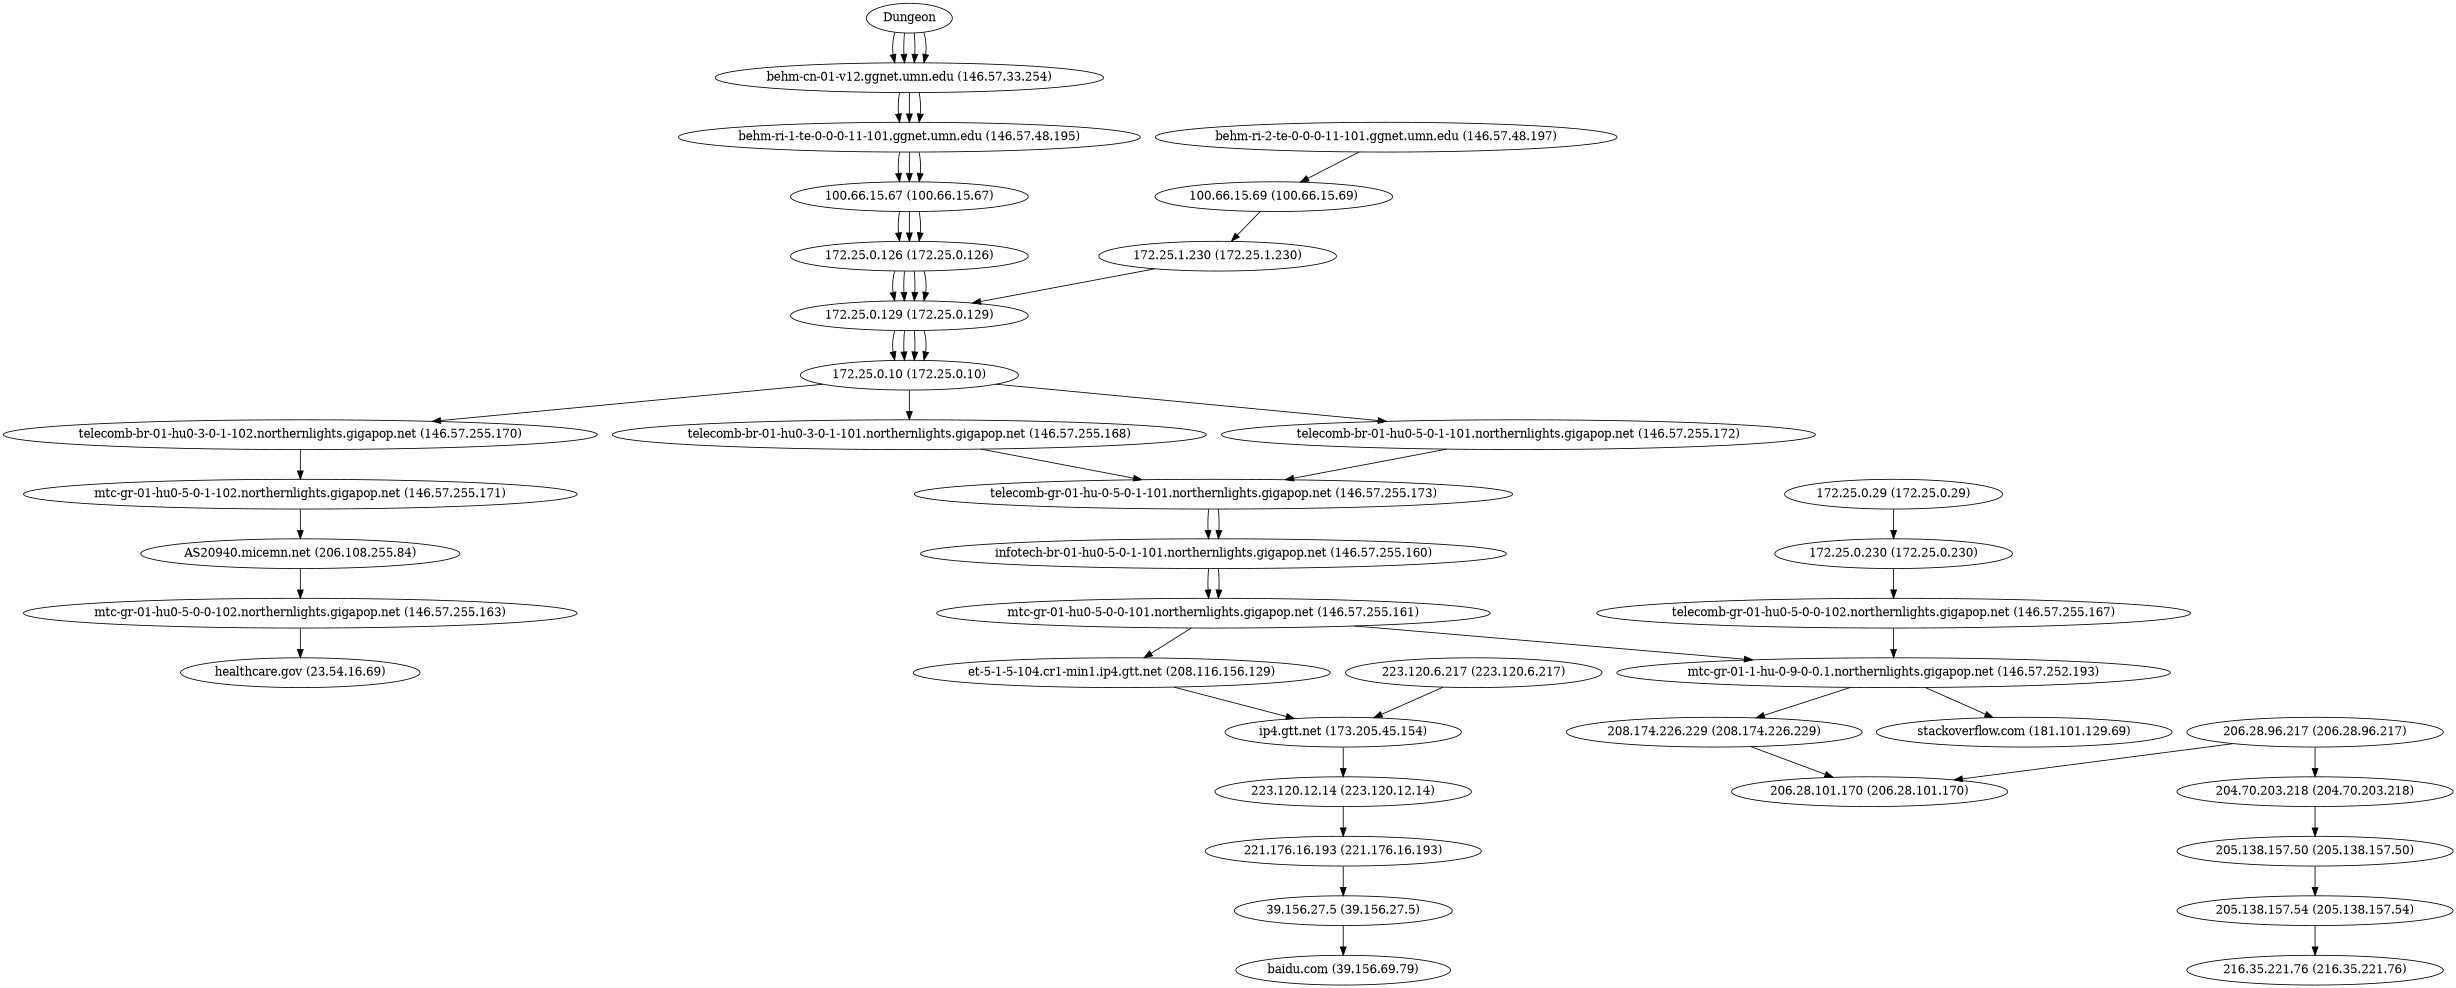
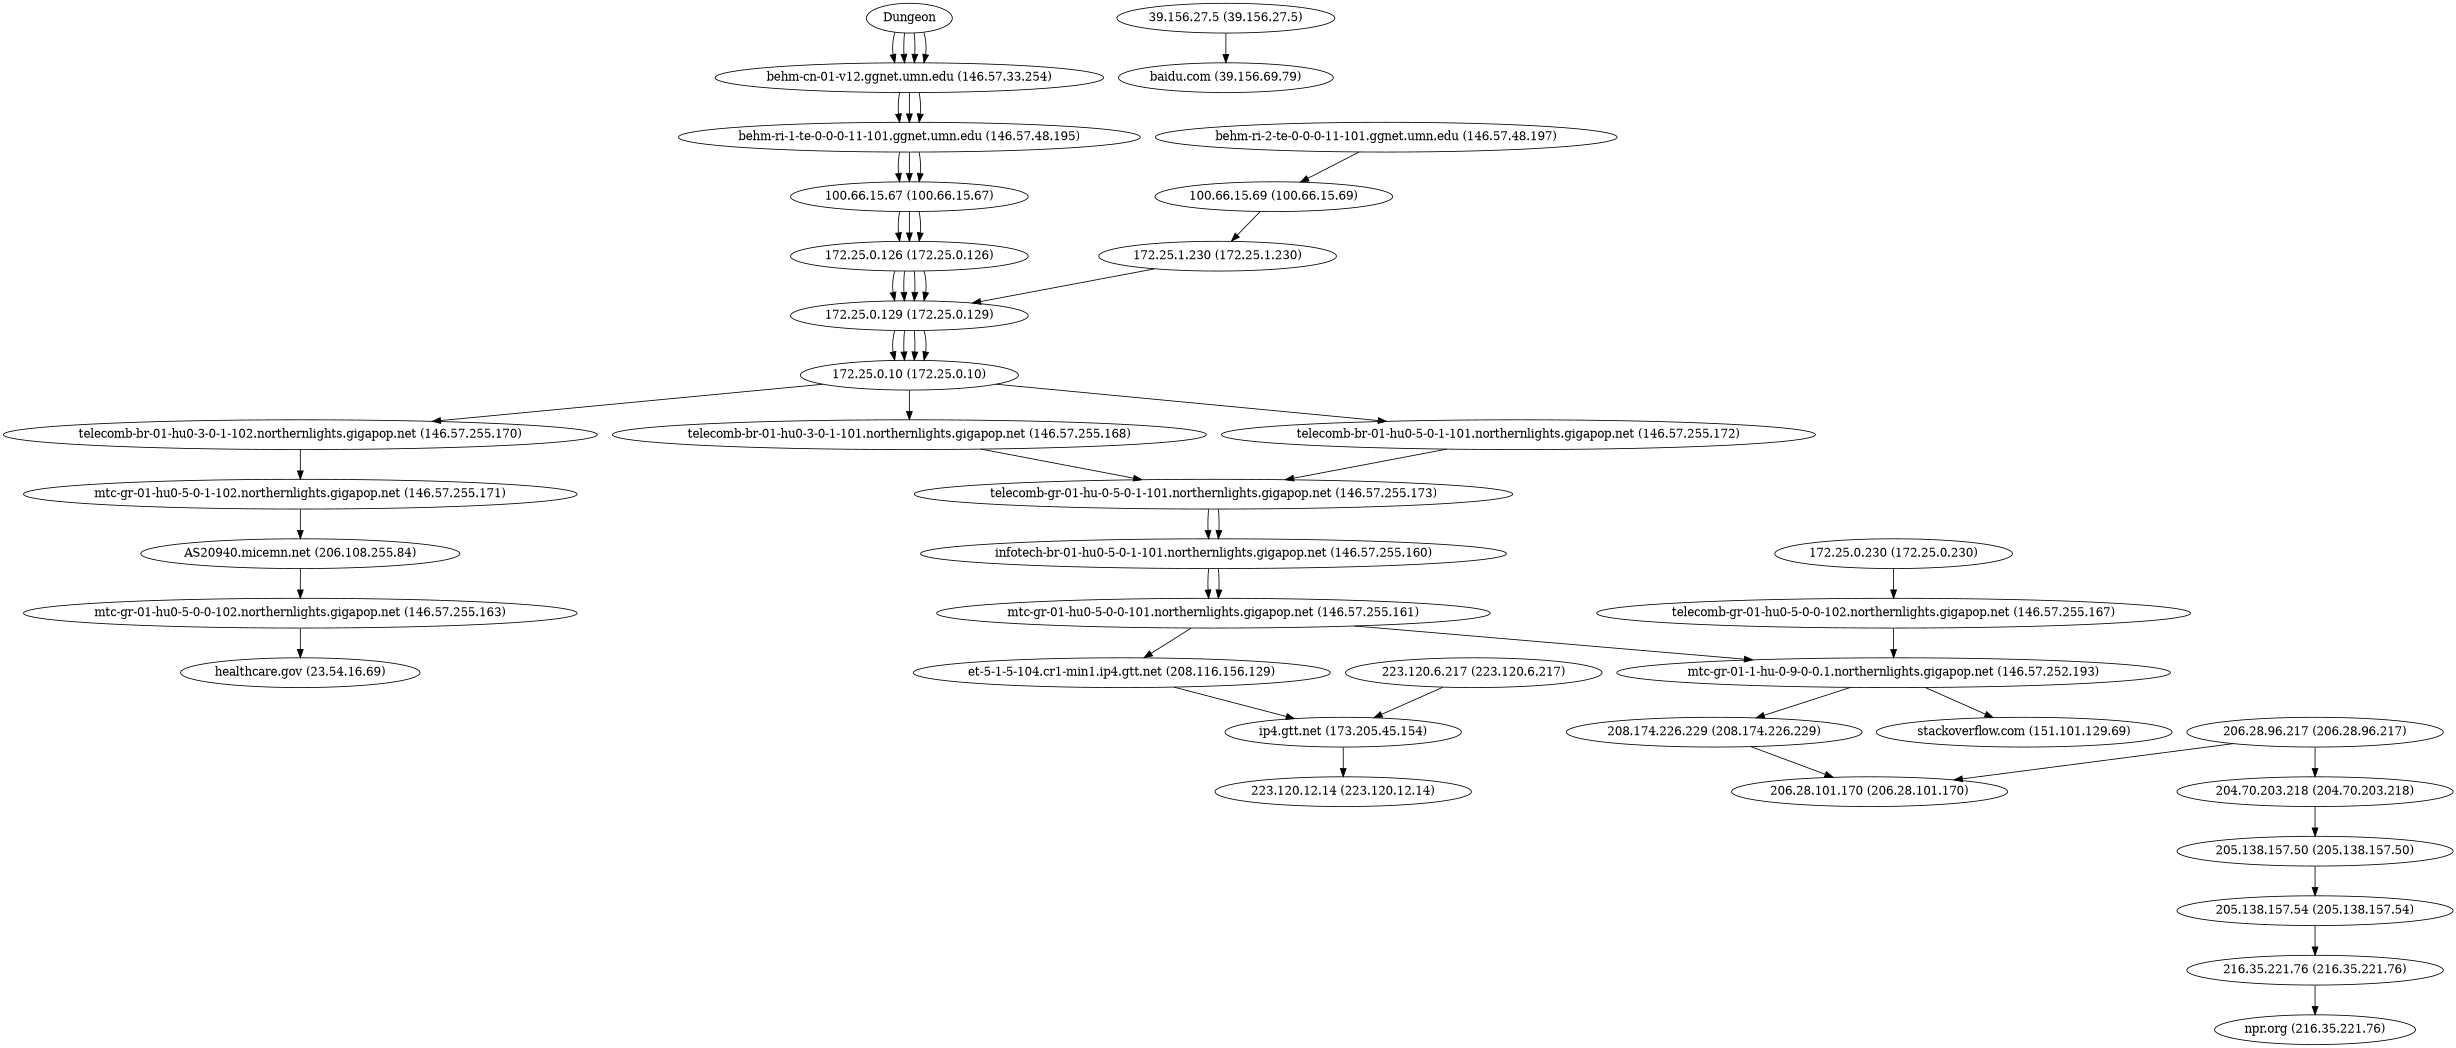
node "172.25.0.29 (172.25.0.29)": removed
node "stackoverflow.com (181.101.129.69)": label "stackoverflow.com (181.101.129.69)" -> "stackoverflow.com (151.101.129.69)"
node "221.176.16.193 (221.176.16.193)": removed
node "npr.org (216.35.221.76)": added
